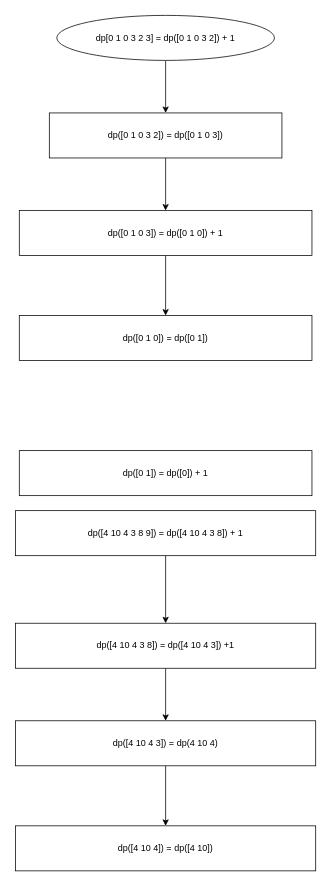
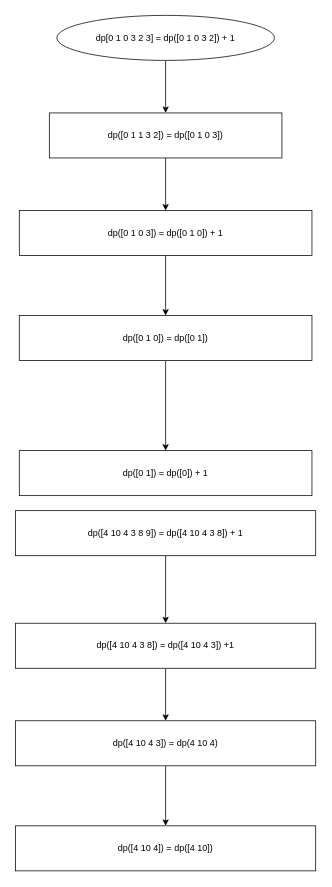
node "dp([0 1 0 3 2]) = dp([0 1 0 3])": label "dp([0 1 0 3 2]) = dp([0 1 0 3])" -> "dp([0 1 1 3 2]) = dp([0 1 0 3])"
edge "dp([0 1 0]) = dp([0 1])" -> "dp([0 1]) = dp([0]) + 1": added
